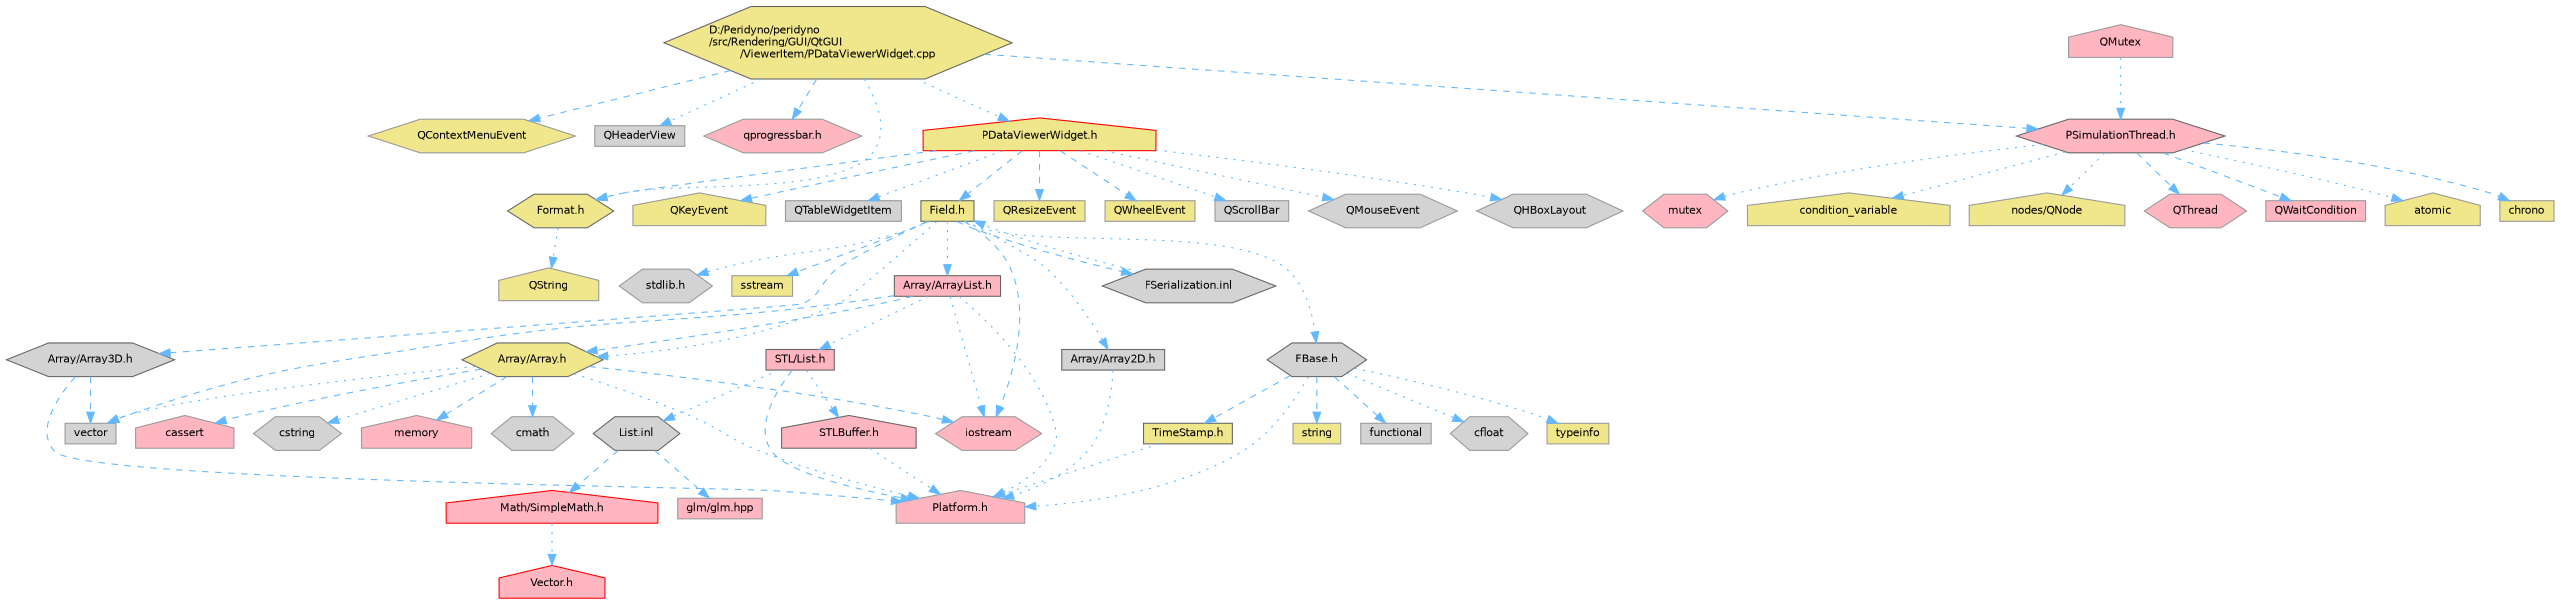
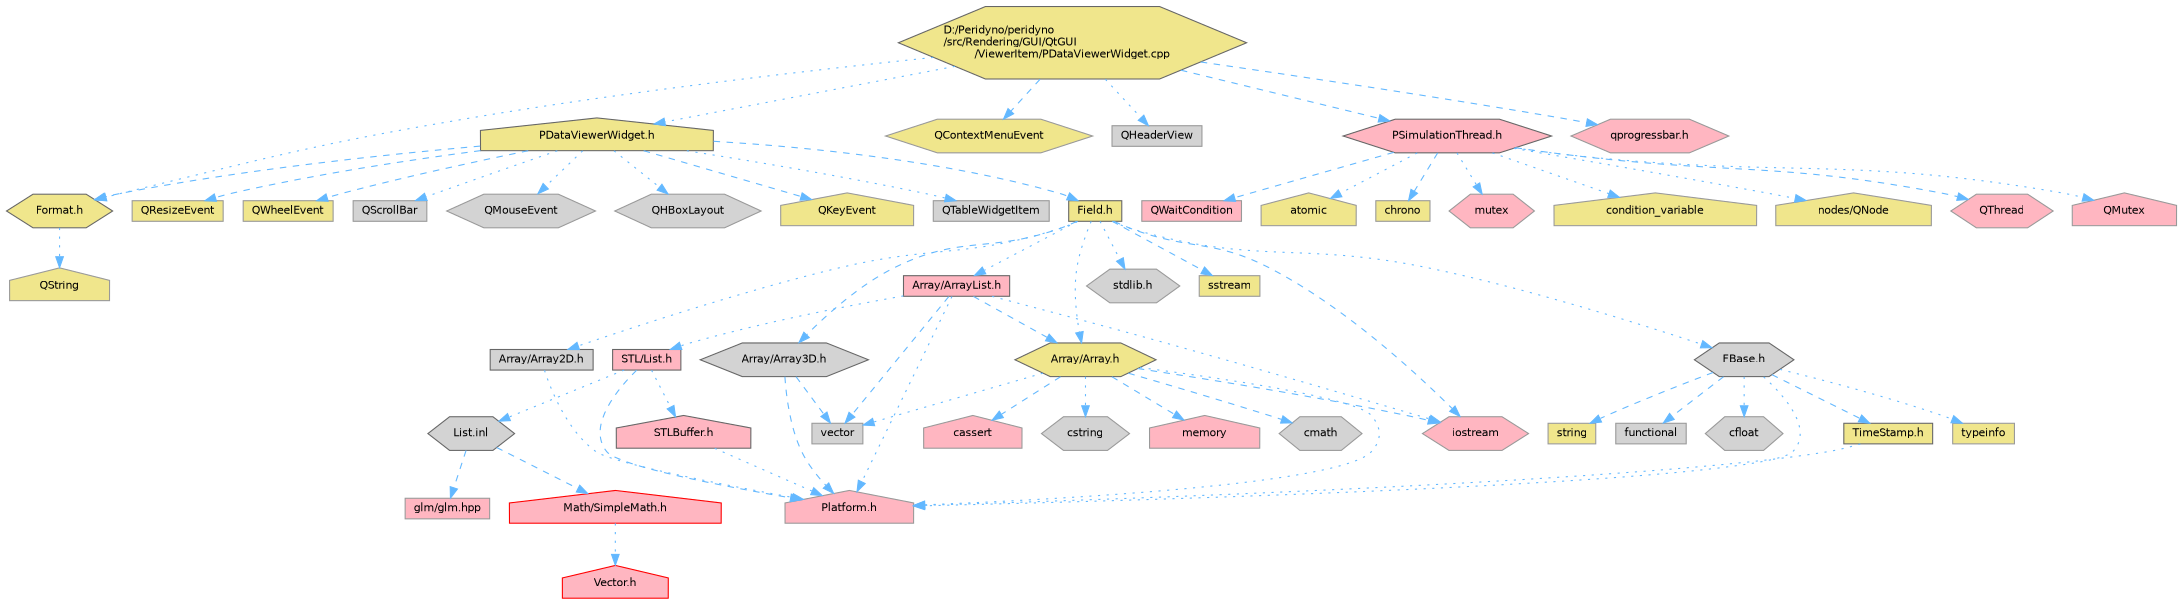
edge "QMutex" -> "PSimulationThread.h": reversed
node "PDataViewerWidget.h": color red -> grey40
node "FSerialization.inl": removed
